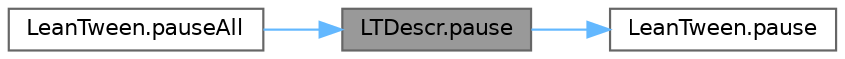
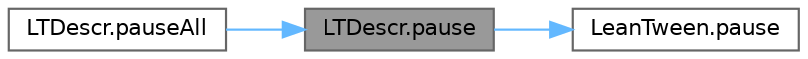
node "LeanTween.pauseAll": label "LeanTween.pauseAll" -> "LTDescr.pauseAll"
